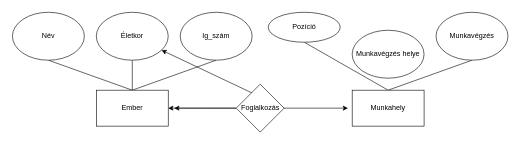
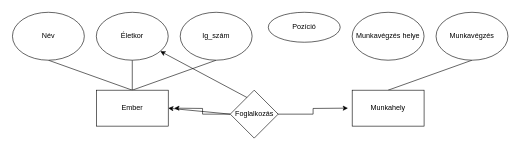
node "Munkavégzés helye": moved (389, 54) -> (389, 36)
edge "Pozíció" -- "Munkahely": removed
node "Foglalkozás": moved (260, 108) -> (254, 114)
